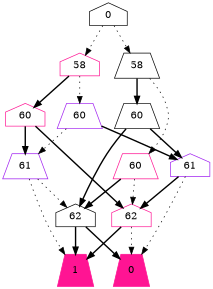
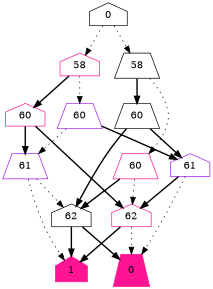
node "1": shape trapezium -> house
